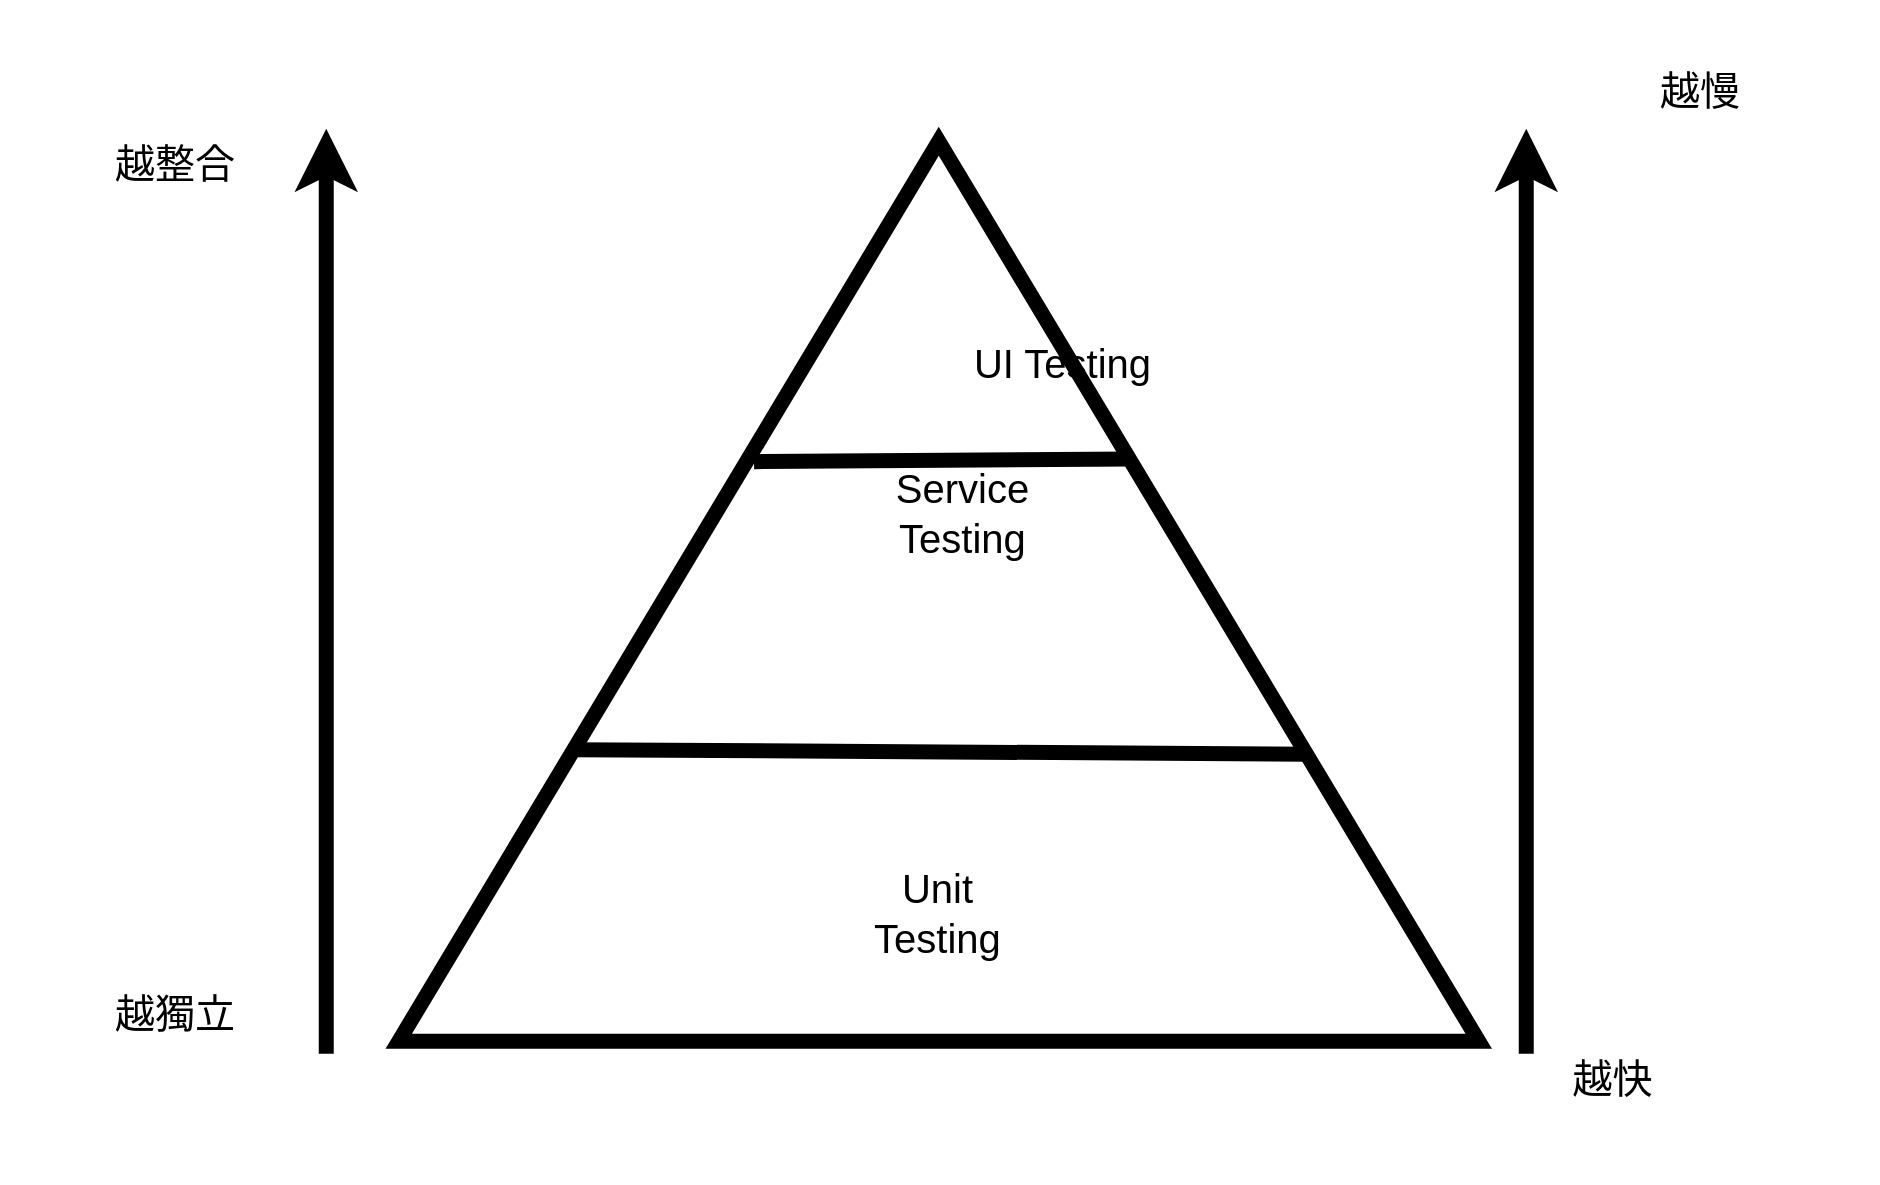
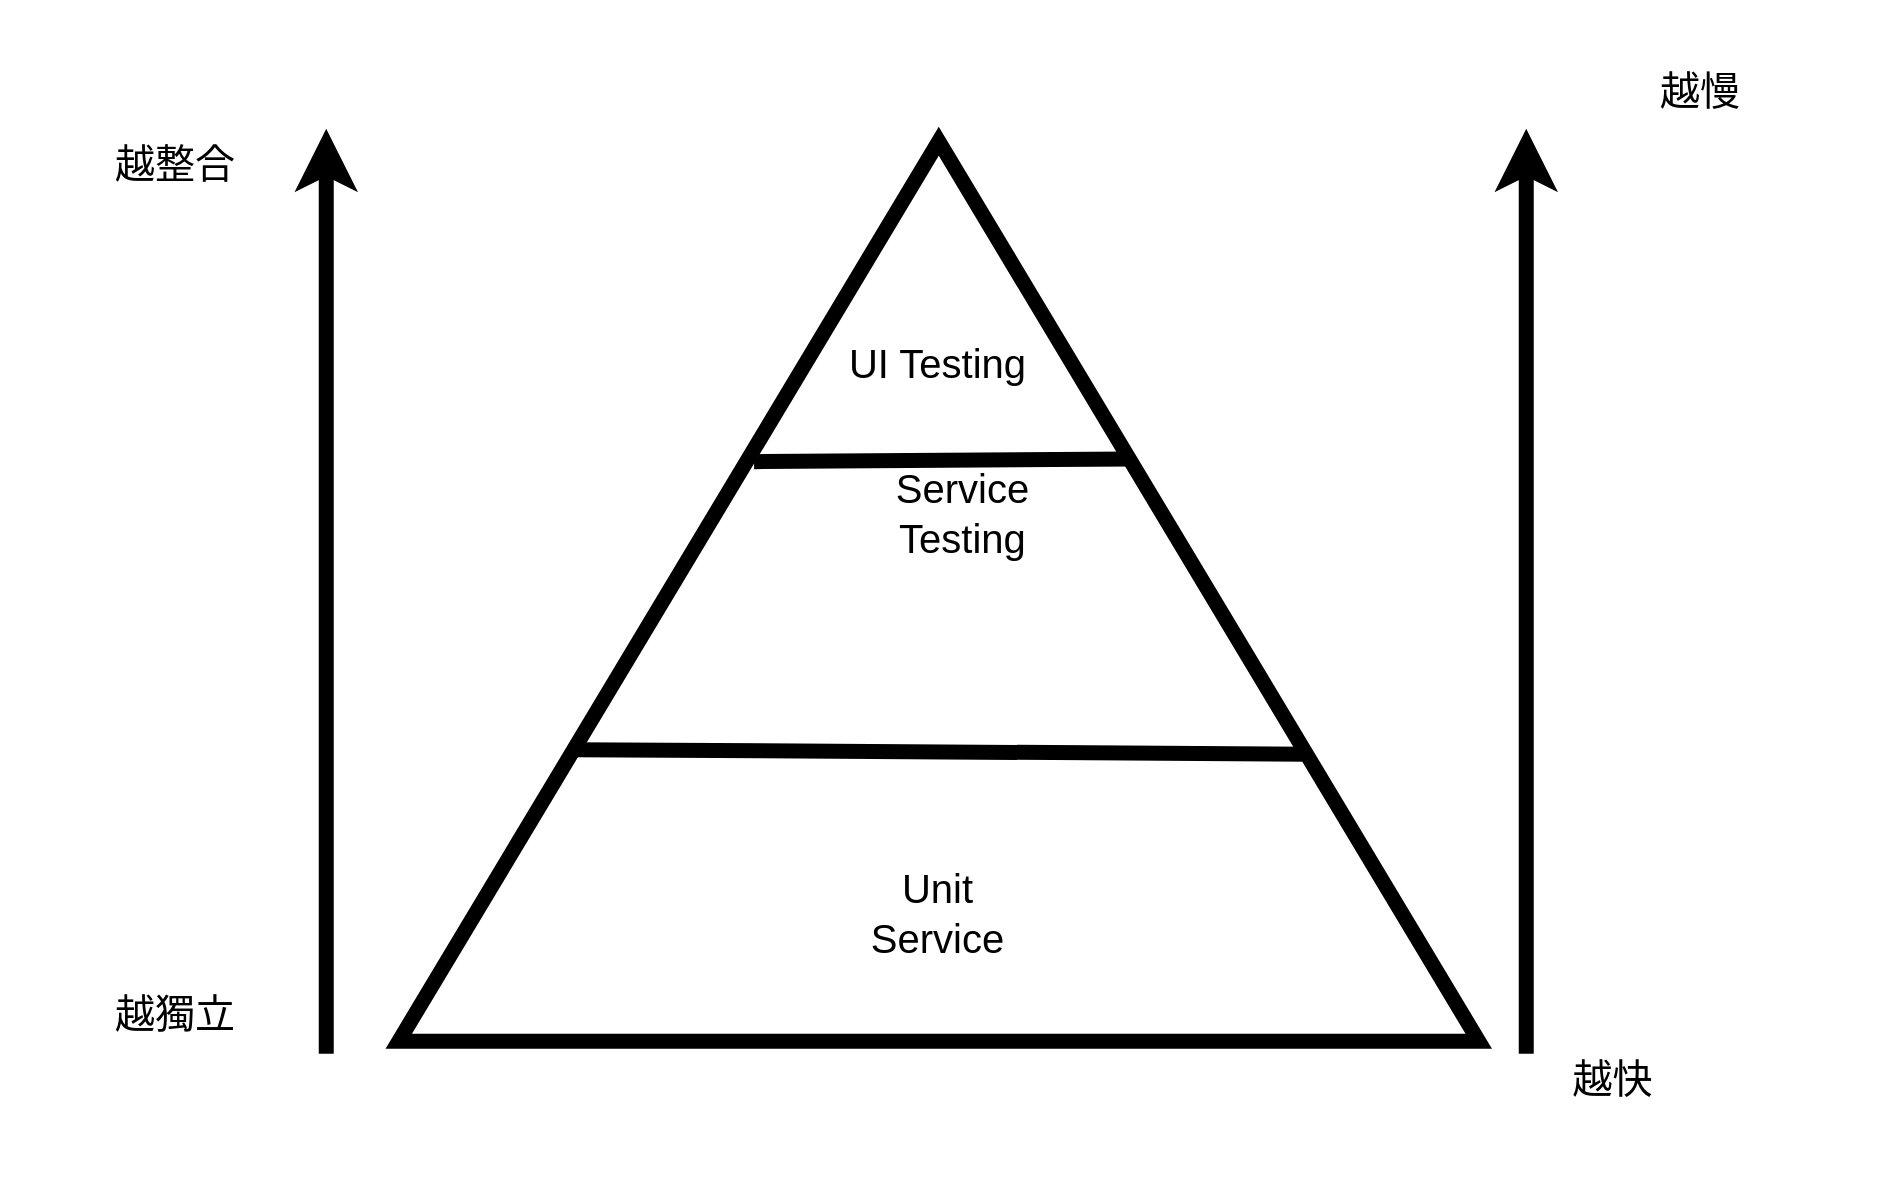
node "UI Testing": moved (1064, 364) -> (939, 364)
node "Unit Testing": label "Unit Testing" -> "Unit Service"
